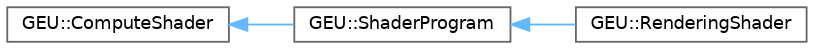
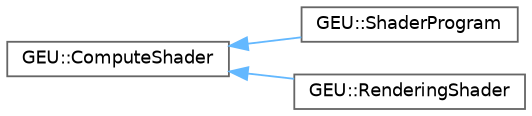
edge "GEU::RenderingShader" -> "GEU::ShaderProgram": now "GEU::RenderingShader" -> "GEU::ComputeShader"
